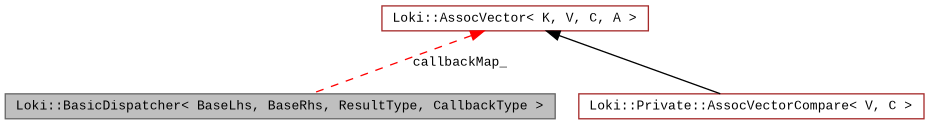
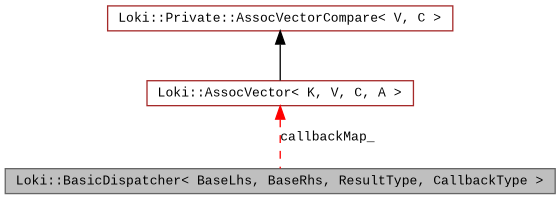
edge "Loki::Private::AssocVectorCompare< V, C >" -> "Loki::AssocVector< K, V, C, A >": reversed
